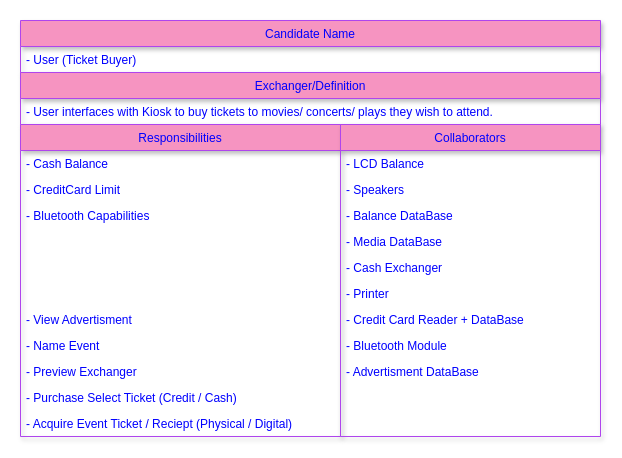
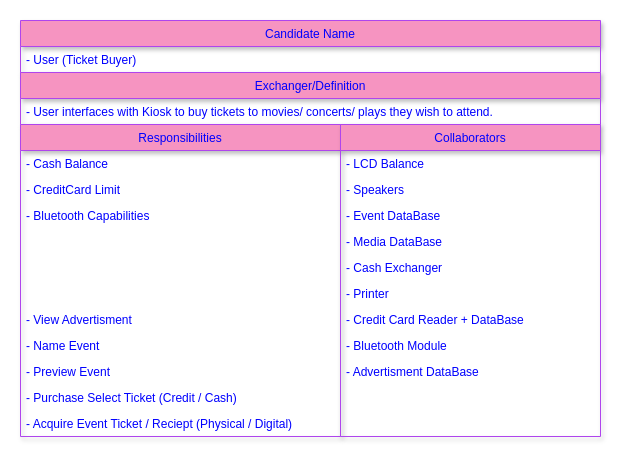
node "- Balance DataBase": label "- Balance DataBase" -> "- Event DataBase"
node "- Preview Exchanger": label "- Preview Exchanger" -> "- Preview Event"
